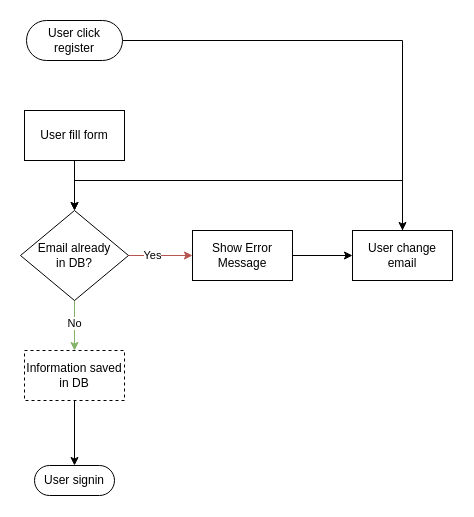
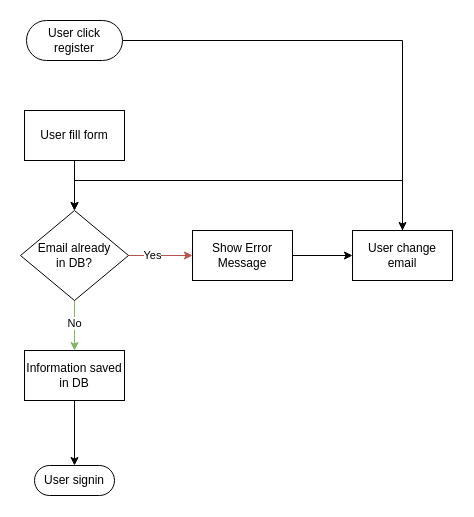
node "Information saved in DB": style dashed -> solid
